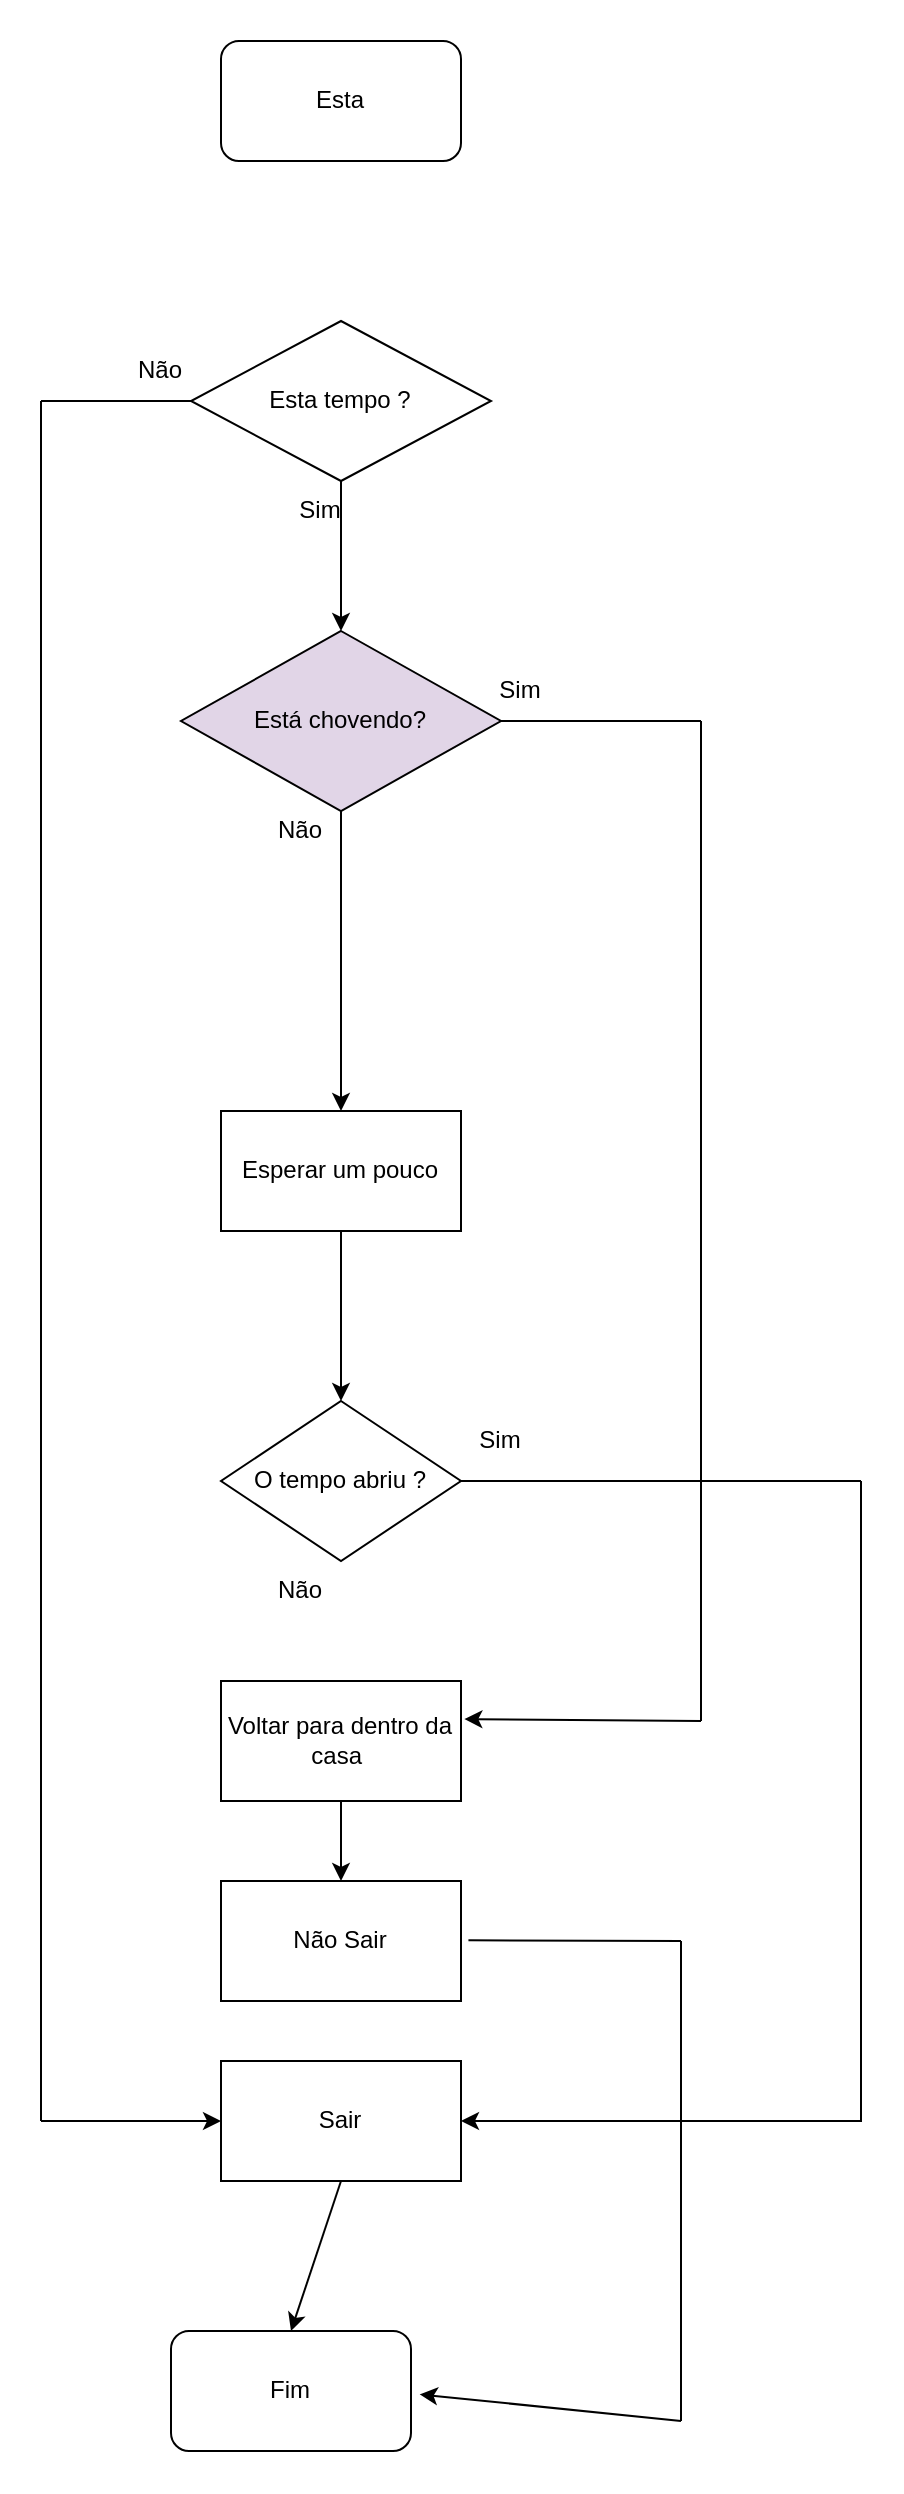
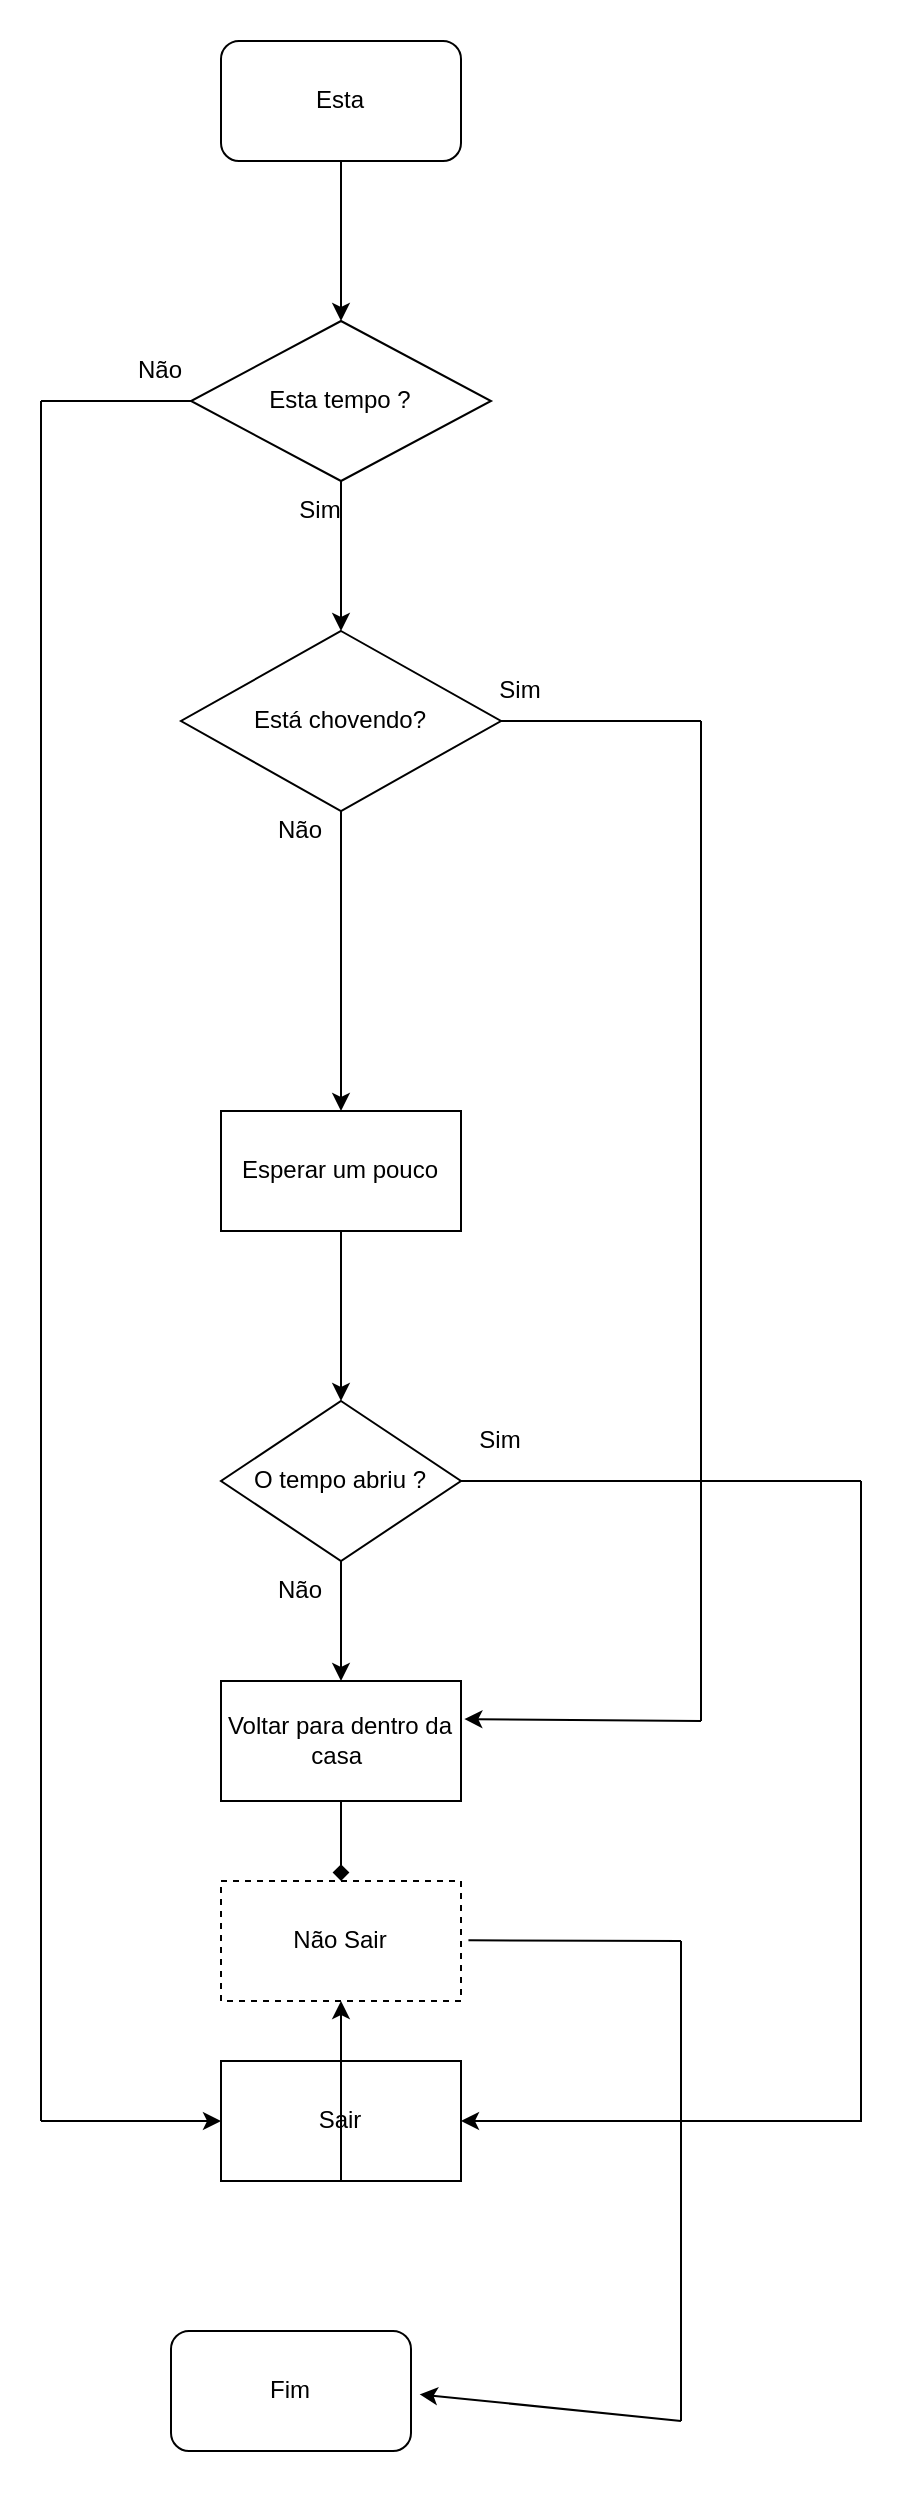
edge "Esta" -> "Esta tempo ?": added
node "Está chovendo?": fillcolor #e1d5e7 -> #ffffff
edge "O tempo abriu ?" -> "Voltar para dentro da casa": added
edge "Voltar para dentro da casa" -> "Não Sair": arrowhead classic -> diamond
node "Não Sair": style solid -> dashed
edge "Sair" -> "Fim": now "Sair" -> "Não Sair"
